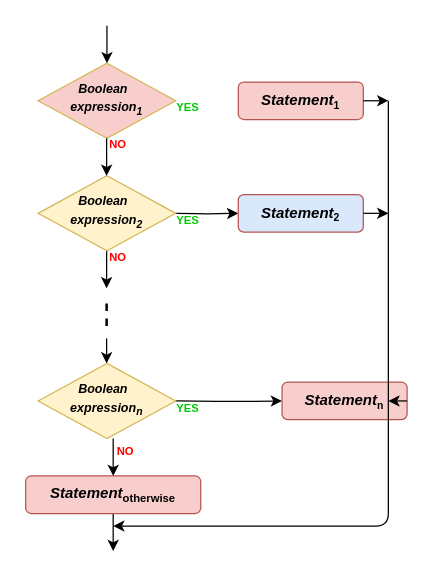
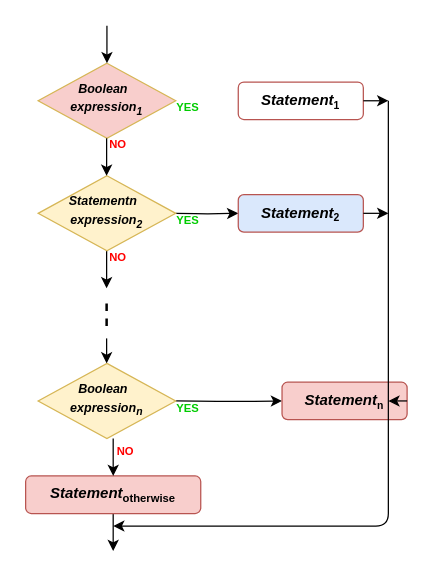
node "Statement1": fillcolor #f8cecc -> #ffffff
node "Boolean expression2": label "Boolean expression2" -> "Statementn expression2"
